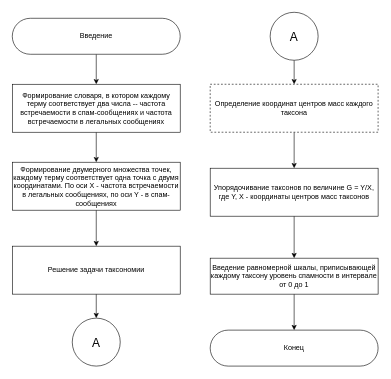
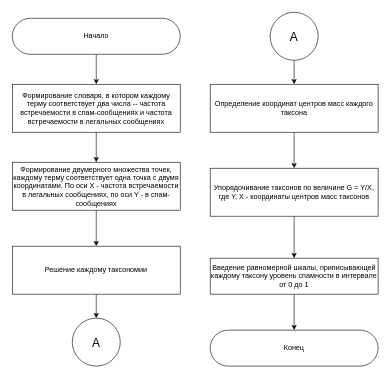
node "Введение": label "Введение" -> "Начало"
node "Определение координат центров масс каждого таксона": style dashed -> solid
node "Решение задачи таксономии": label "Решение задачи таксономии" -> "Решение каждому таксономии"
